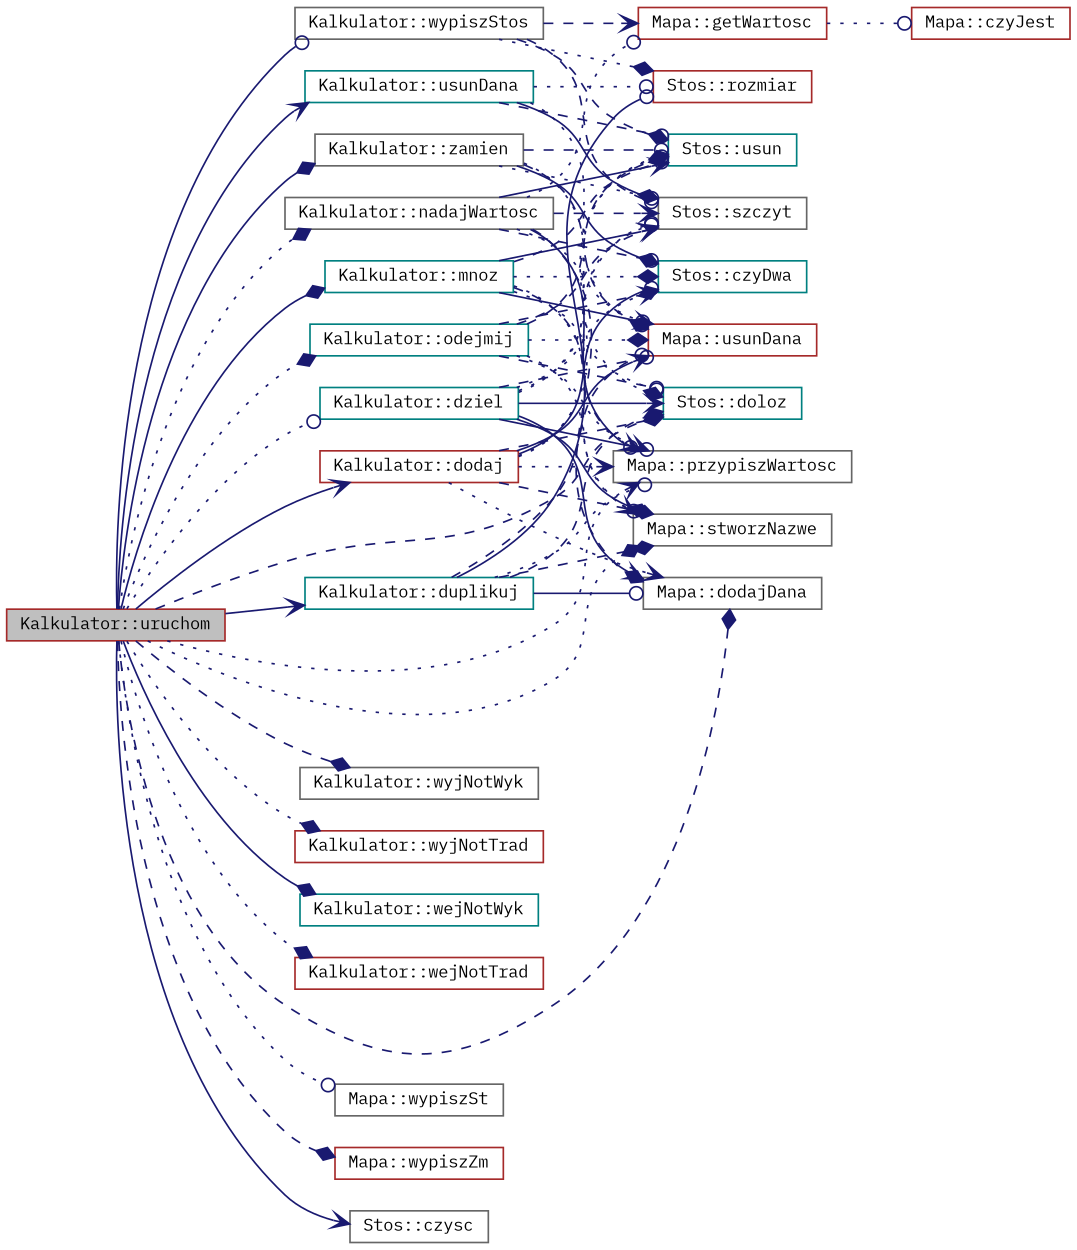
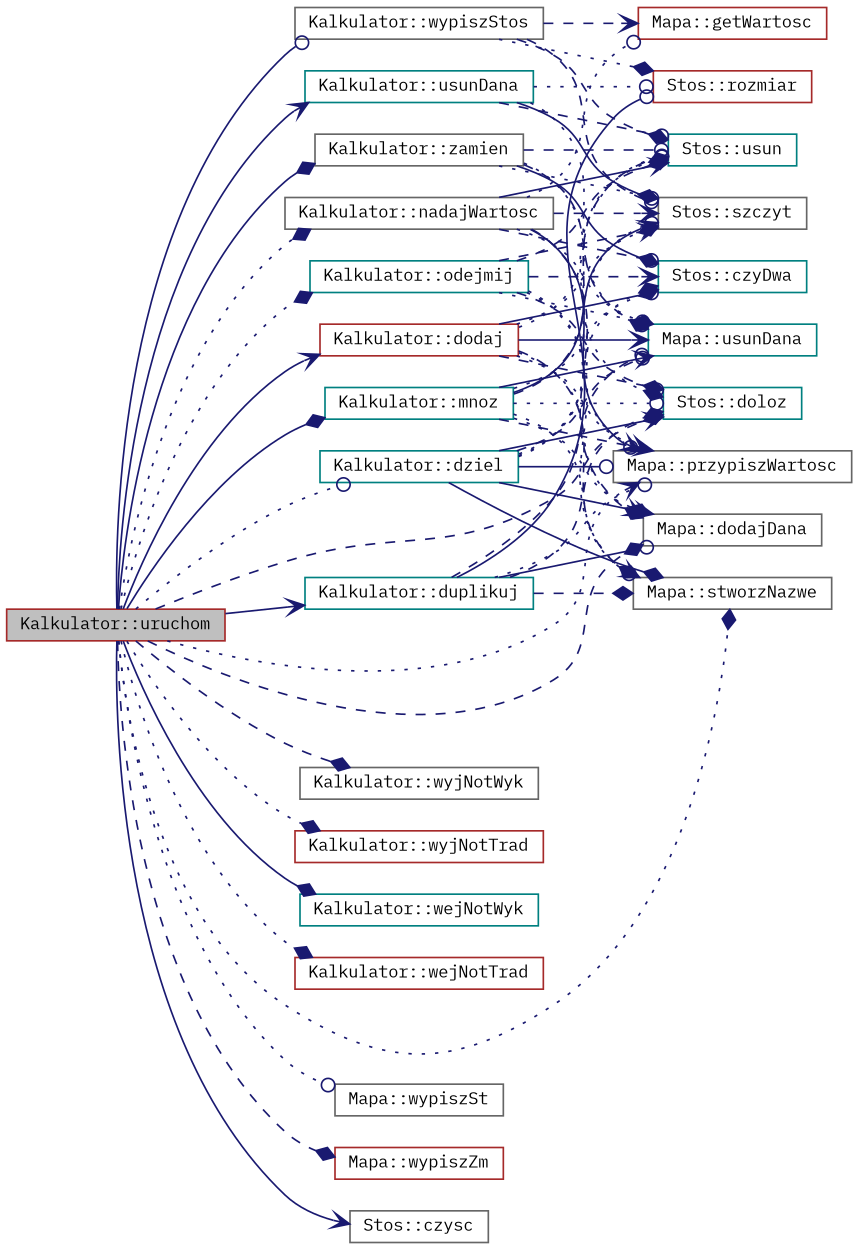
node "Mapa::czyJest": removed
node "Mapa::usunDana": color brown -> teal
edge "Kalkulator::dodaj" -> "Stos::szczyt": arrowhead odot -> diamond
edge "Kalkulator::mnoz" -> "Mapa::dodajDana": added
